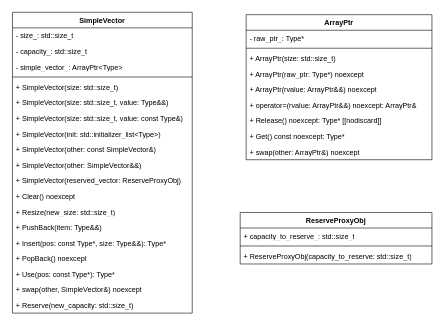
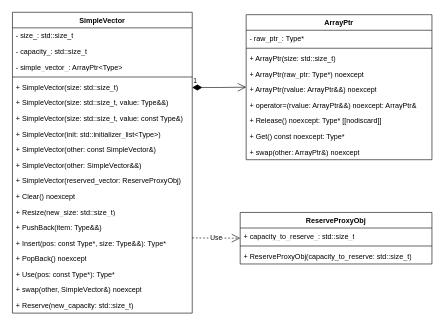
edge "ArrayPtr" -- "SimpleVector": added, label "1"
edge "SimpleVector" -> "ReserveProxyObj": added, label "Use"
